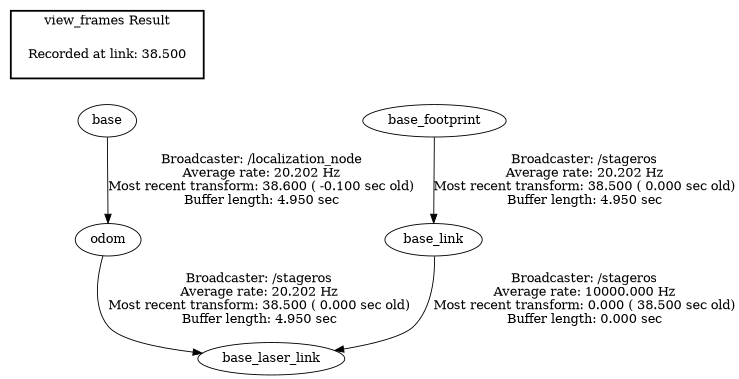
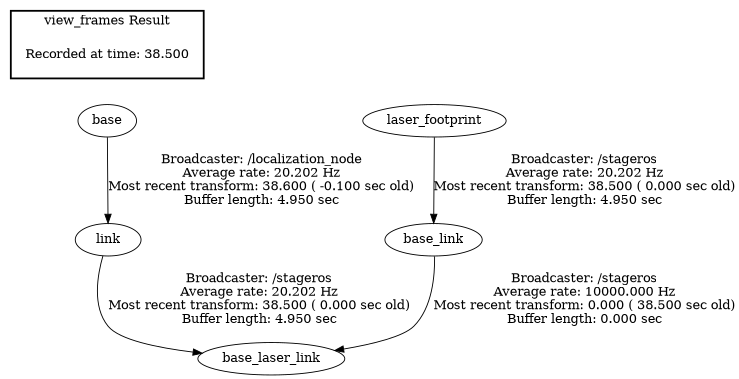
node "Recorded at link: 38.500": label "Recorded at link: 38.500" -> "Recorded at time: 38.500"
node "base_footprint": label "base_footprint" -> "laser_footprint"
node "odom": label "odom" -> "link"
